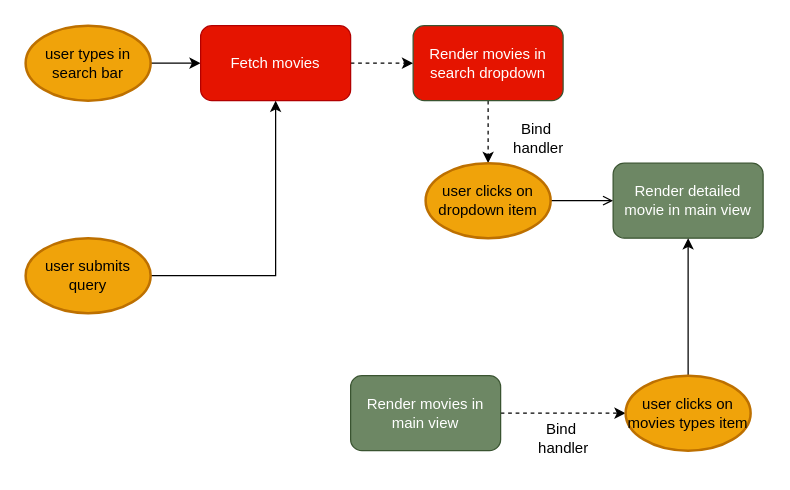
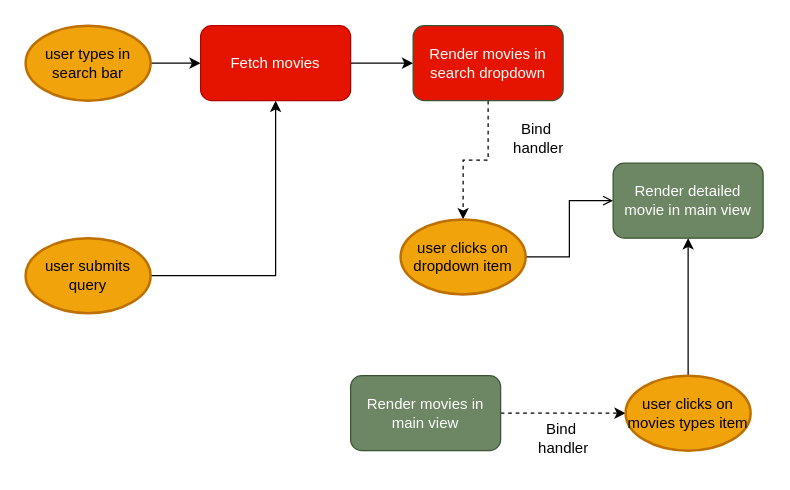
edge "Fetch movies" -> "Render movies in search dropdown": style dashed -> solid
node "user clicks on dropdown item": moved (488, 201) -> (463, 257)
